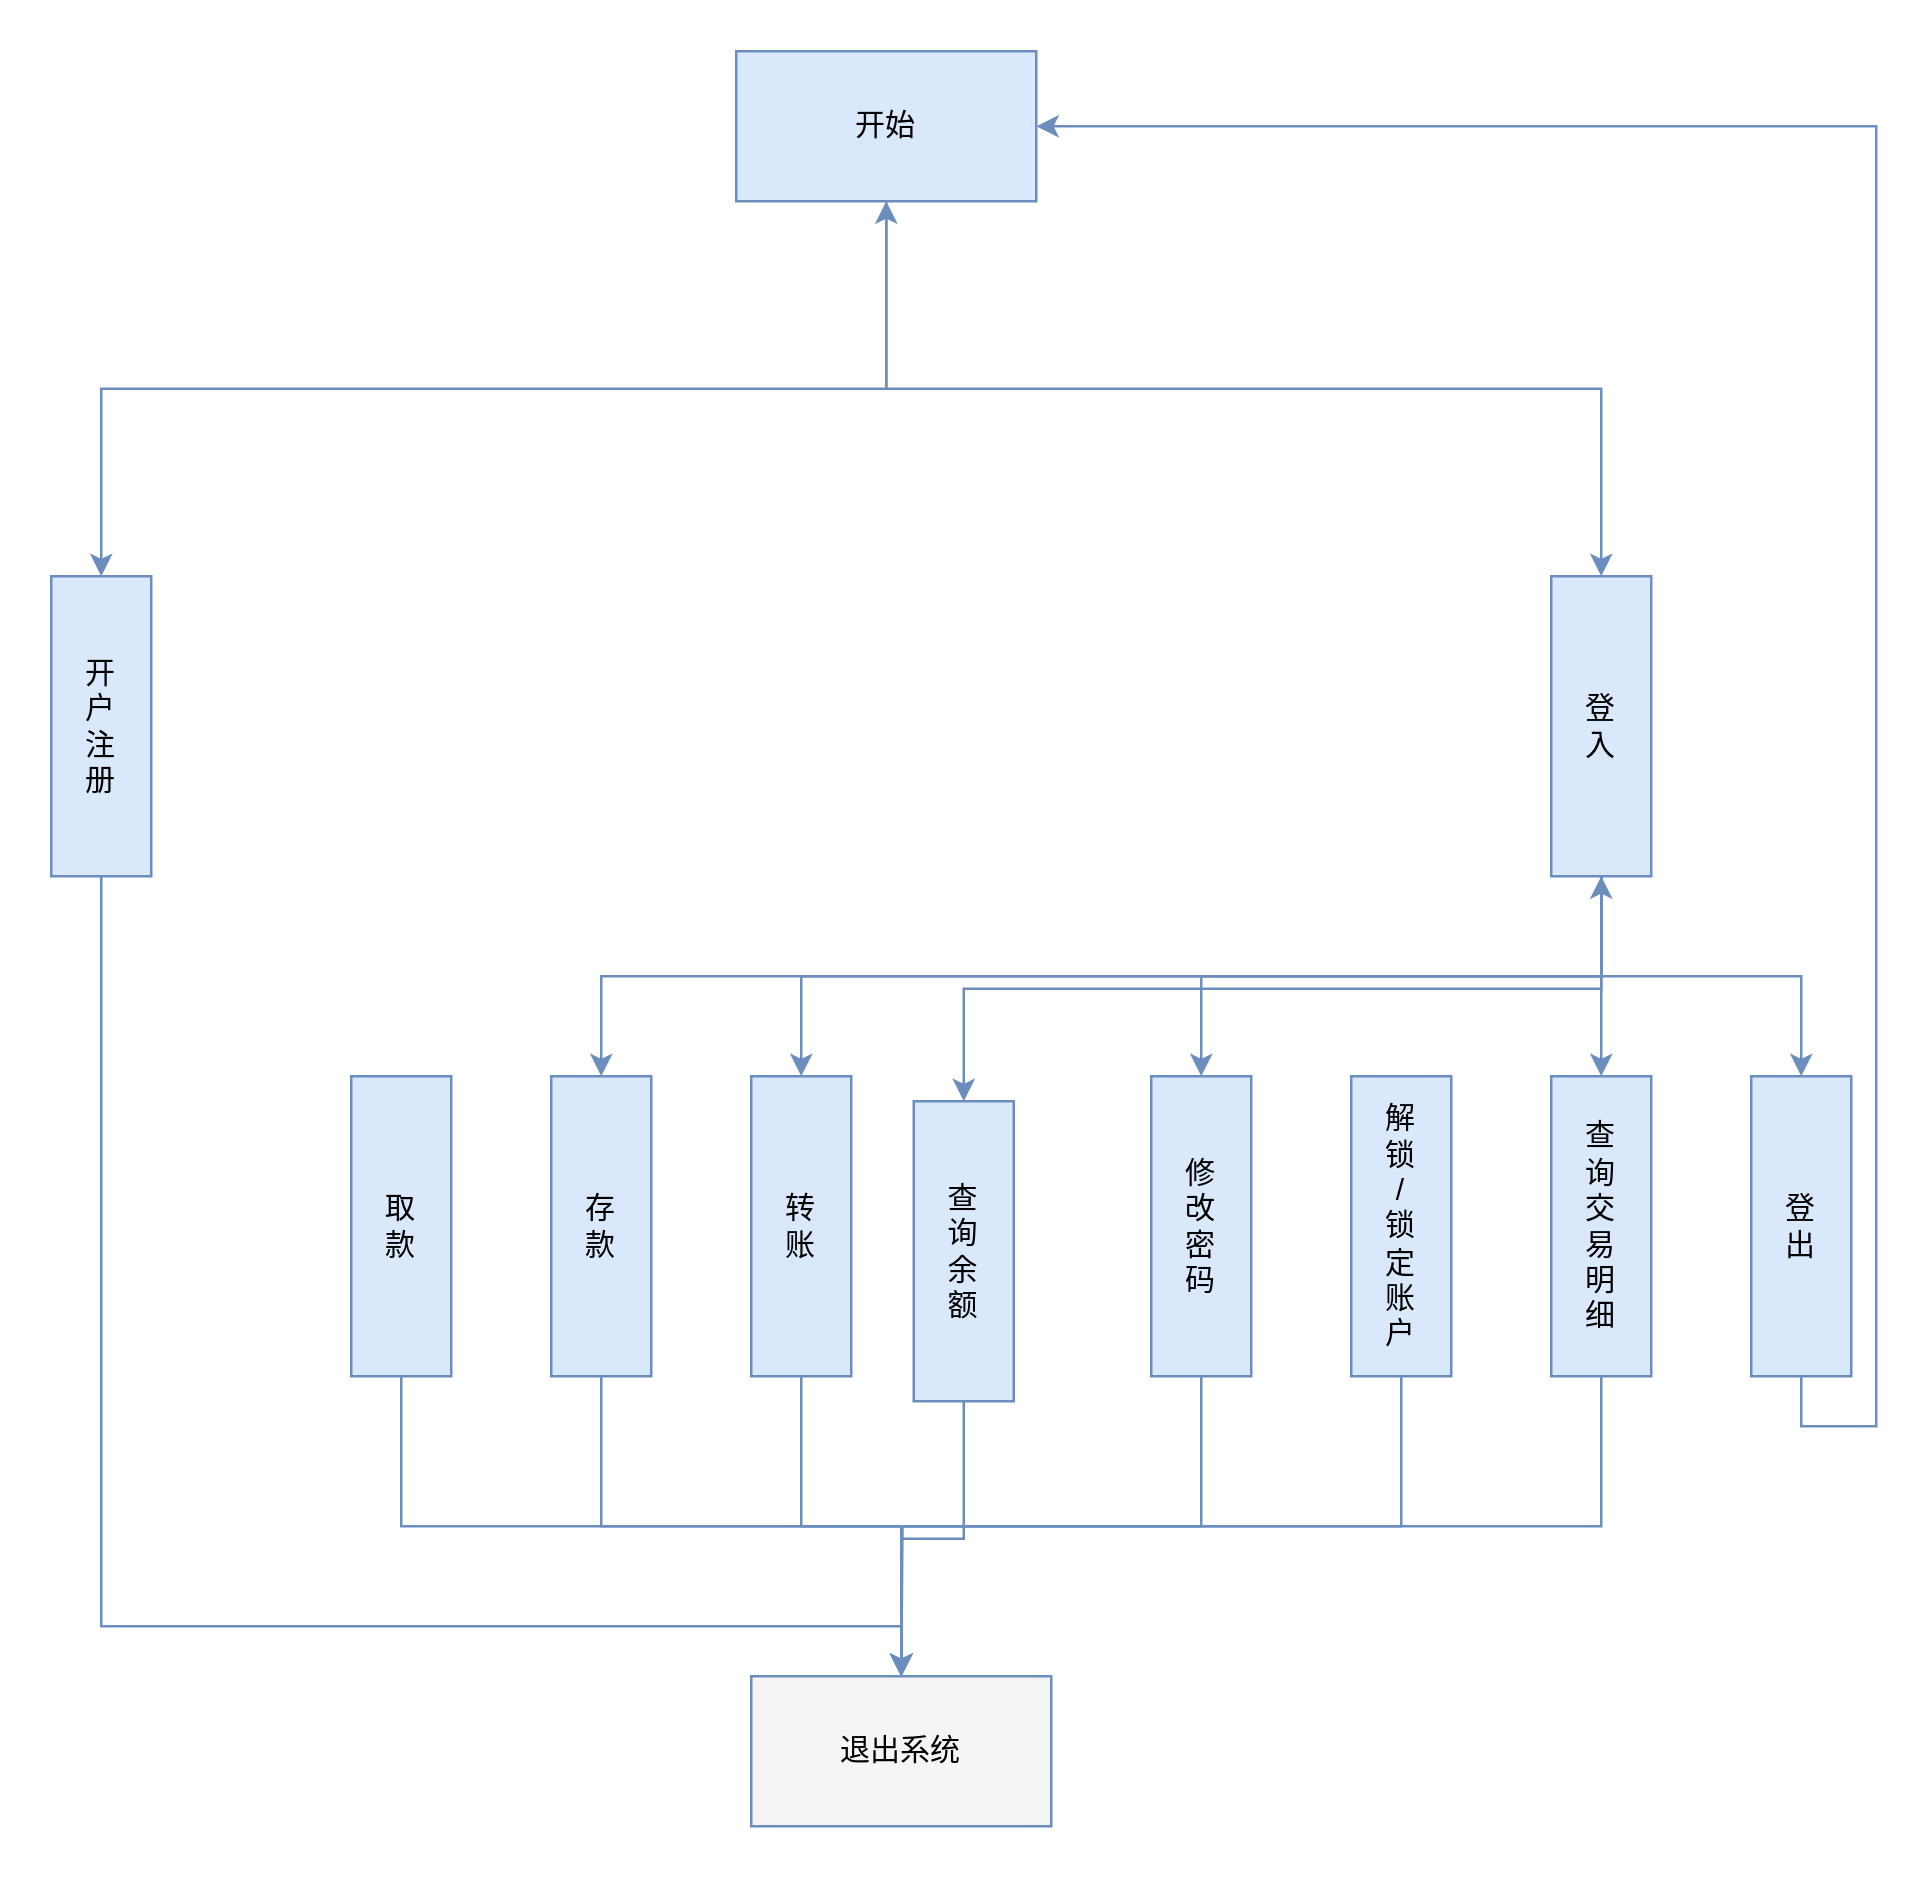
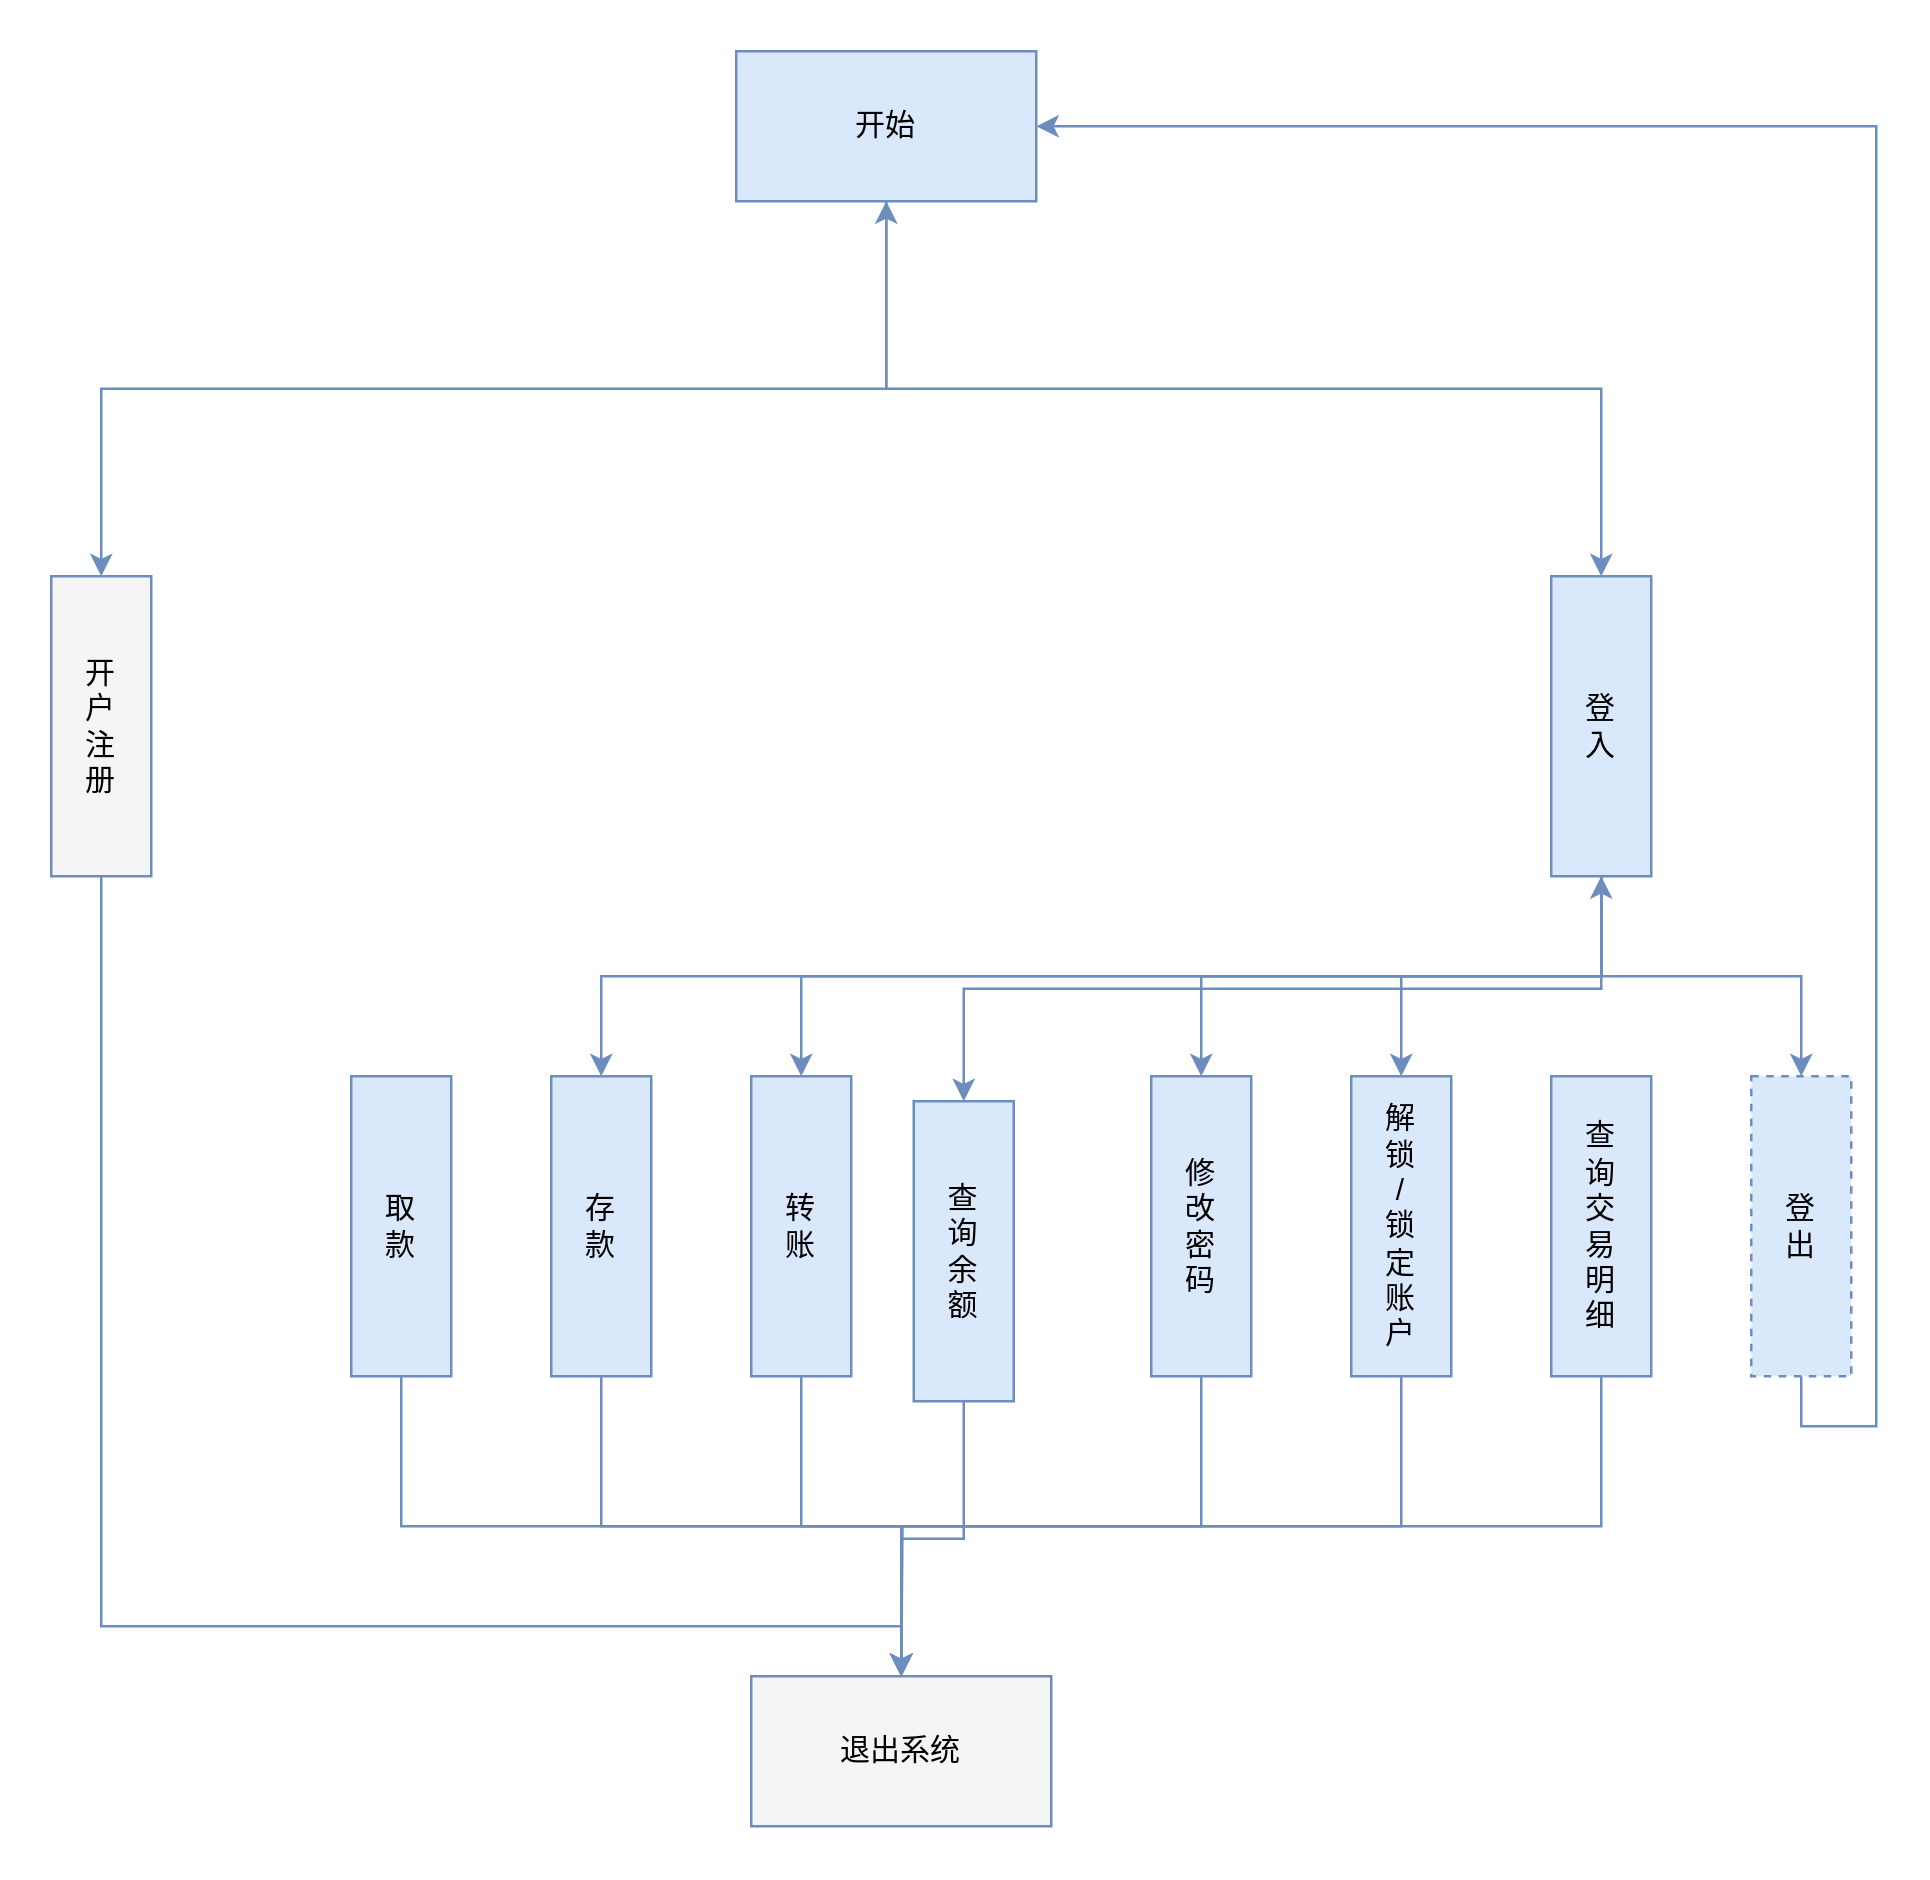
node "开 户 注 册": fillcolor #dae8fc -> #f5f5f5
edge "登 入" -> "查 询 交 易 明 细": now "登 入" -> "解 锁 / 锁 定 账 户"
node "登 出": style solid -> dashed
